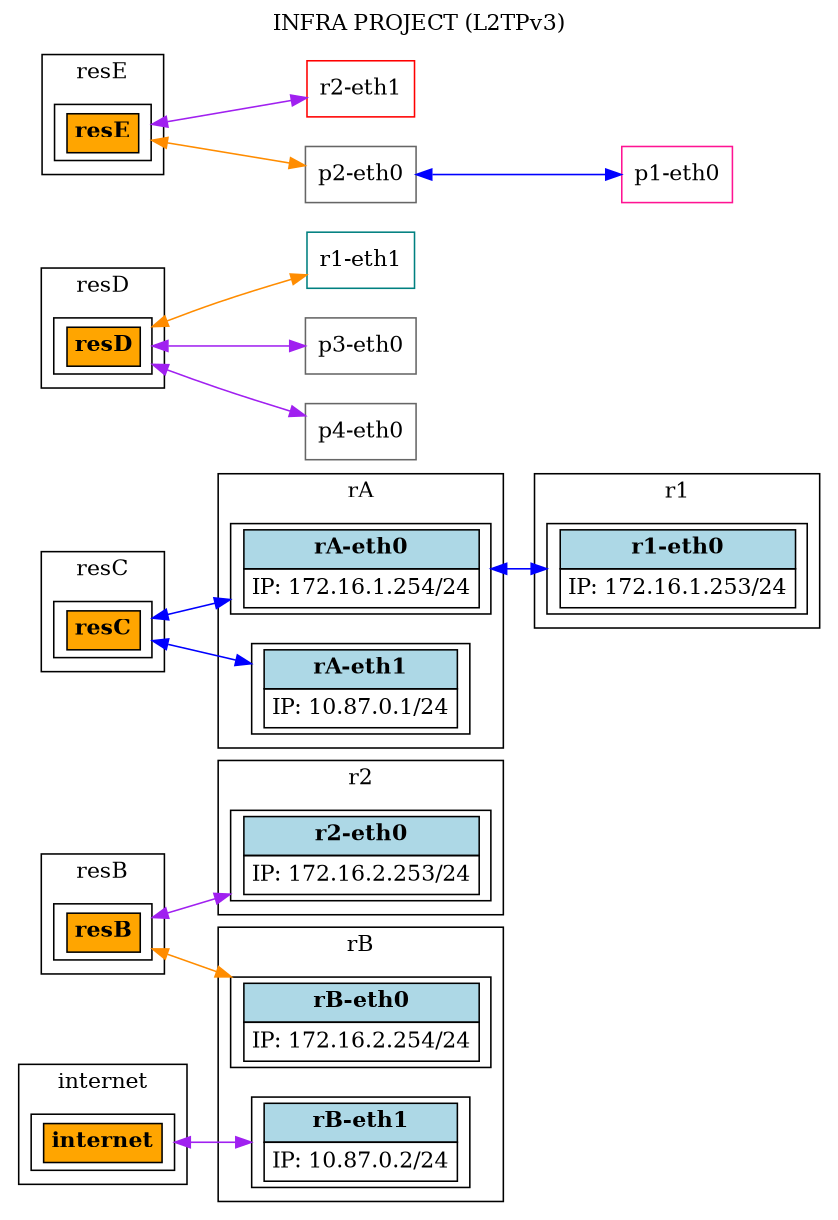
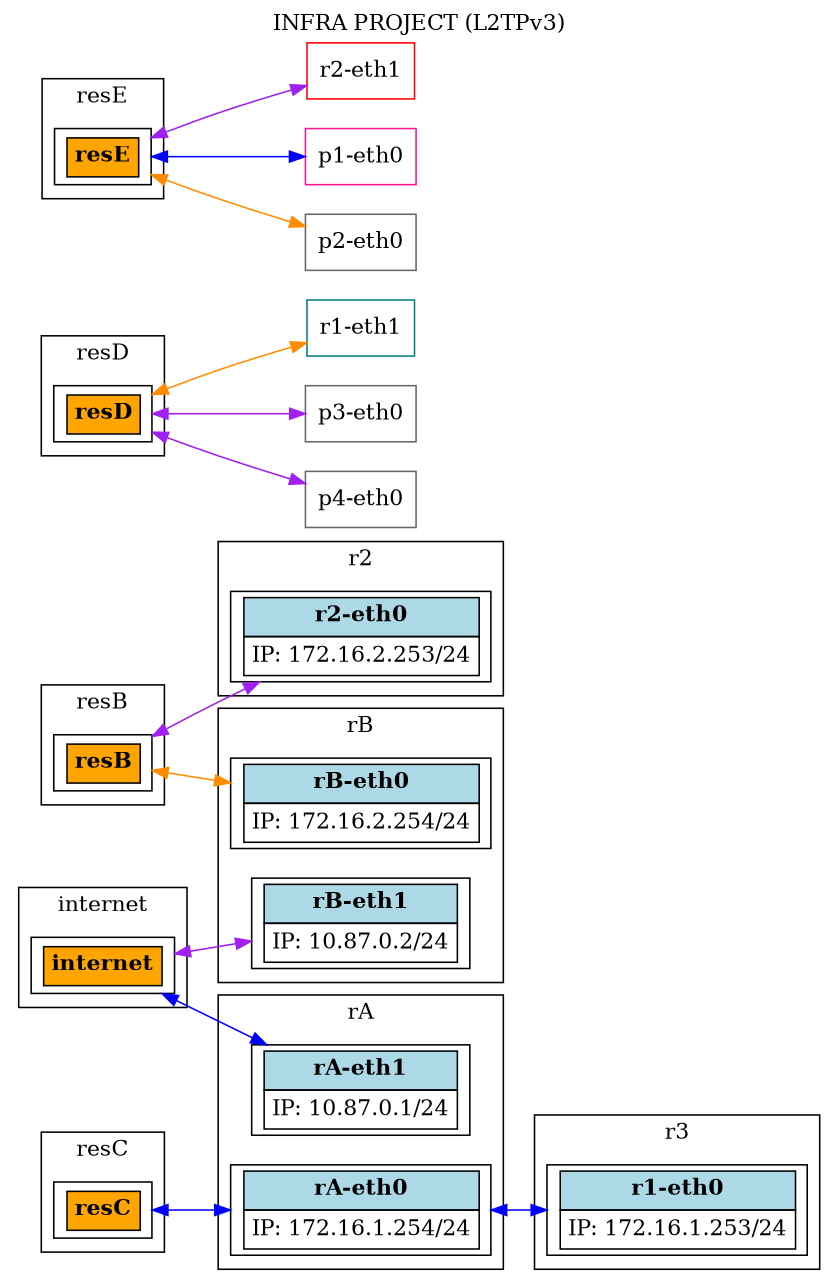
edge "p2-eth0" -- "p1-eth0": now "resE" -- "p1-eth0"
cluster "r1": label "r1" -> "r3"
edge "resC" -- "rA-eth1": now "internet" -- "rA-eth1"
